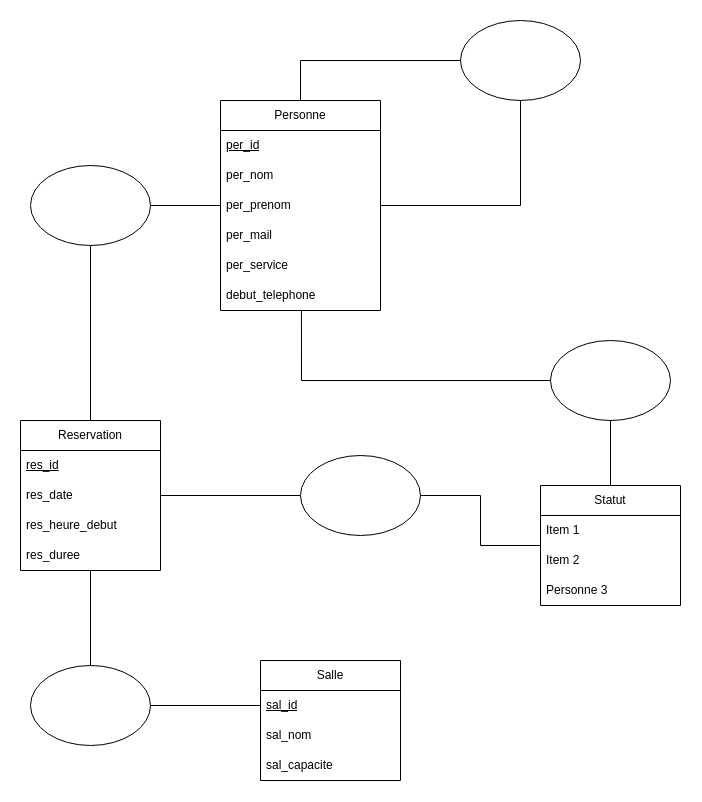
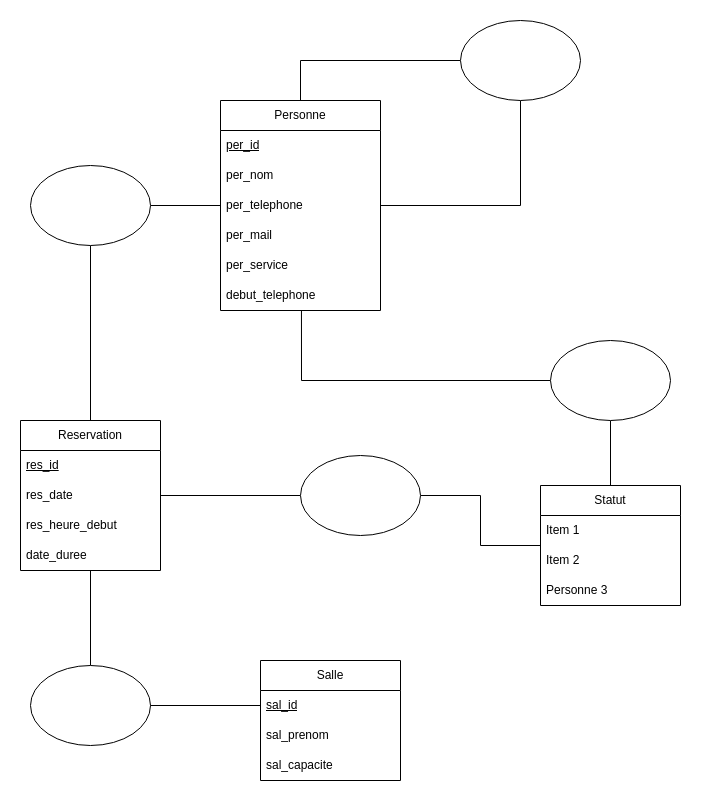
node "per_prenom": label "per_prenom" -> "per_telephone"
node "res_duree": label "res_duree" -> "date_duree"
node "sal_nom": label "sal_nom" -> "sal_prenom"
